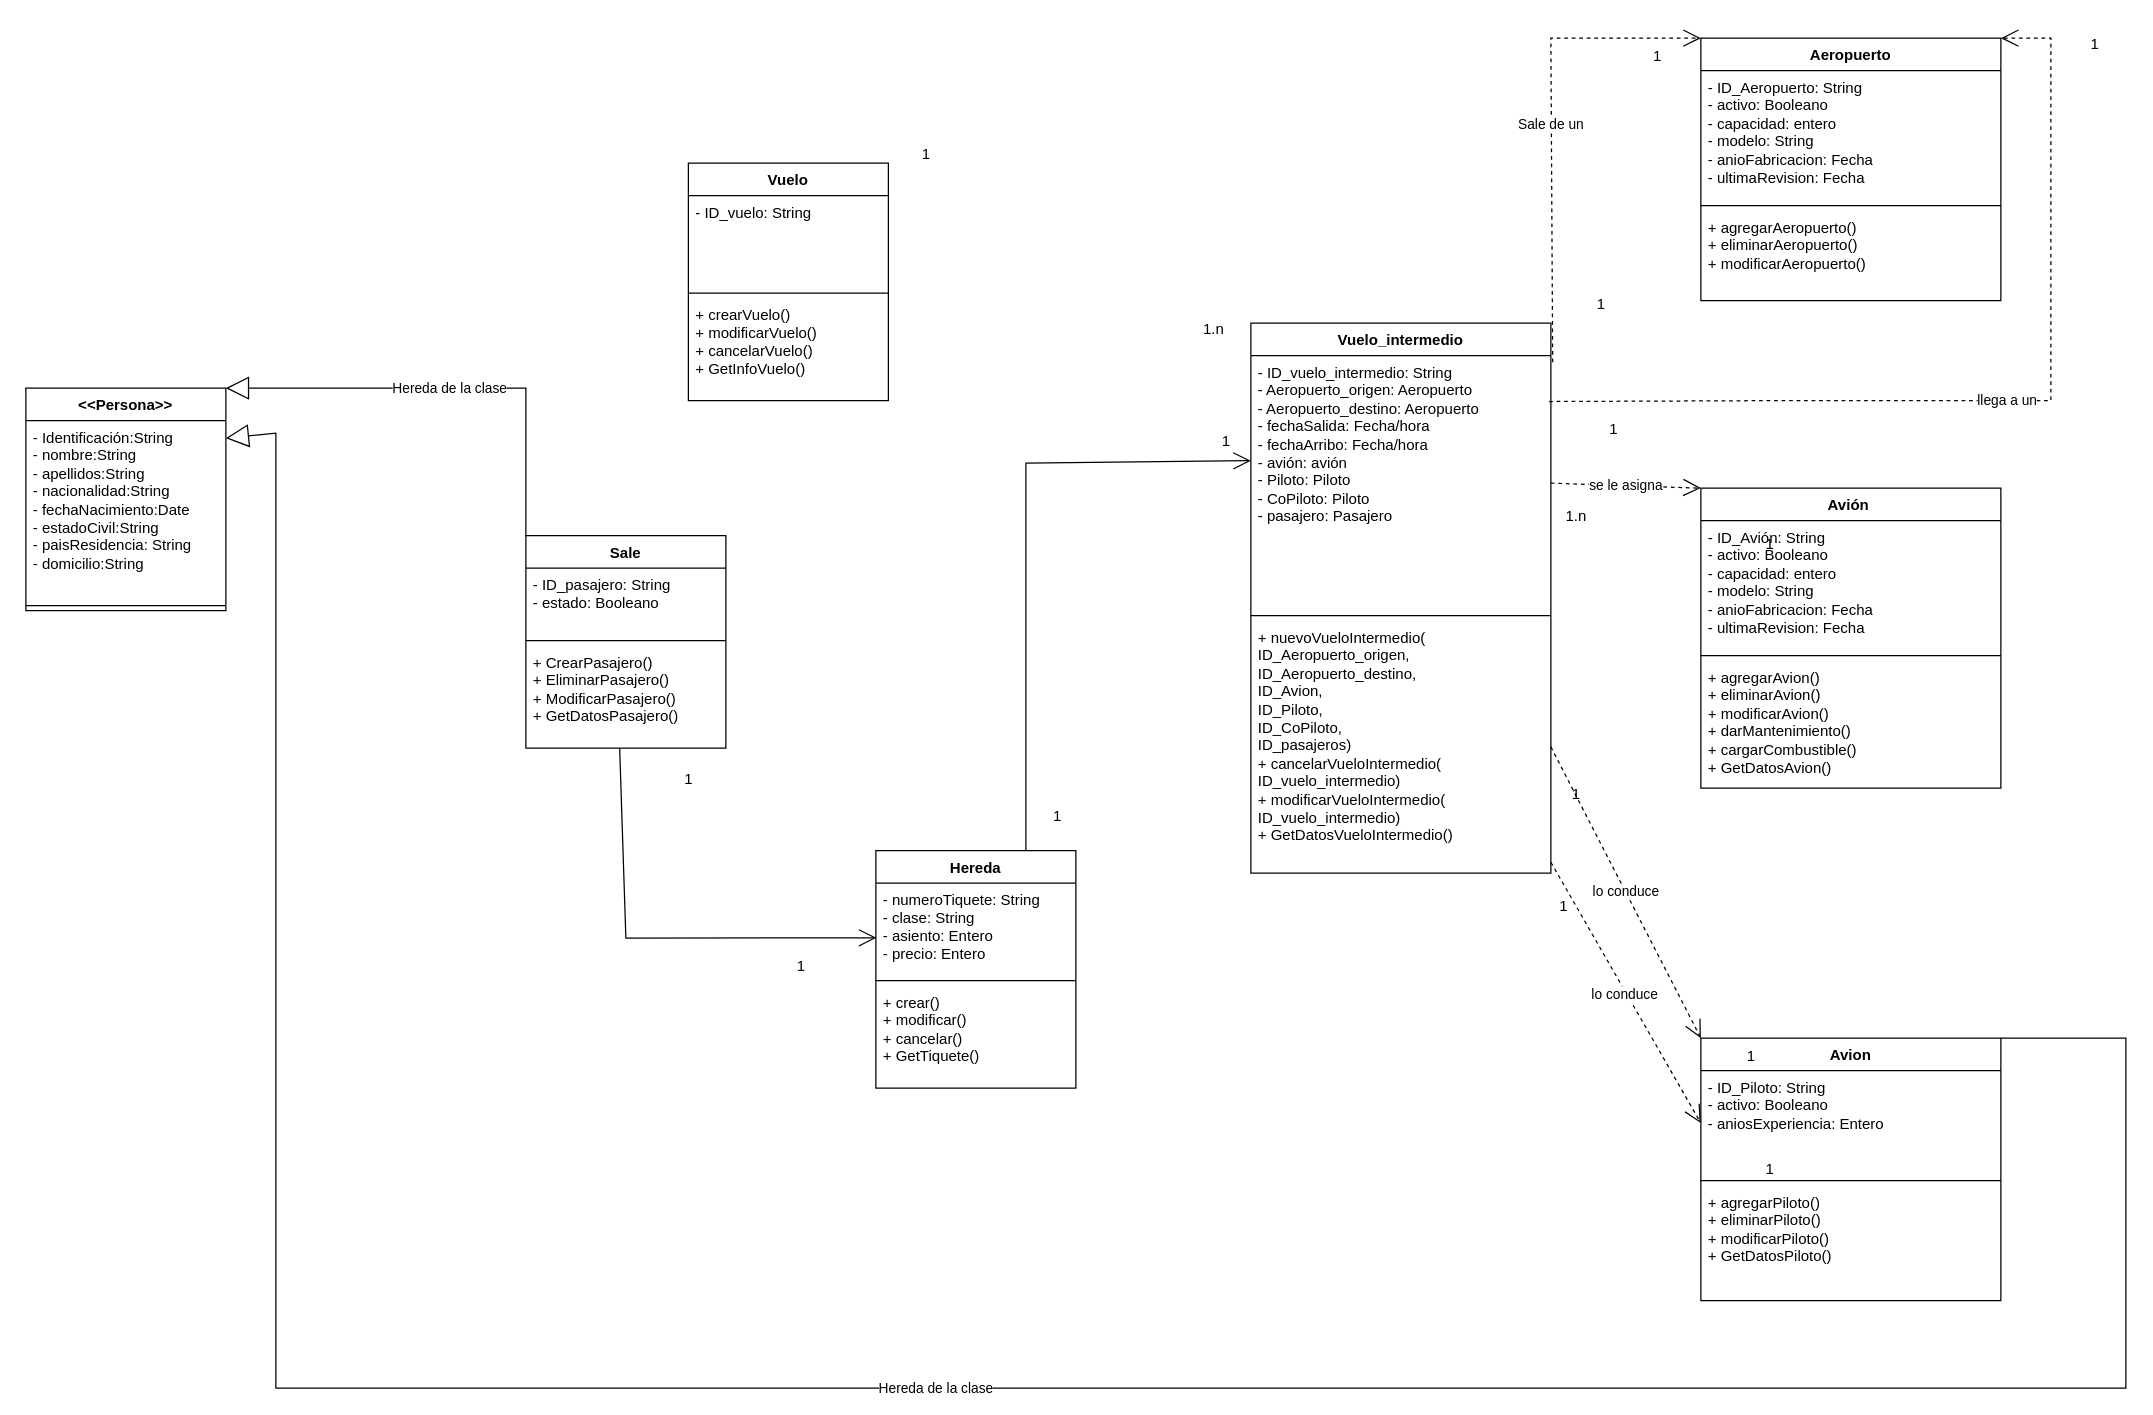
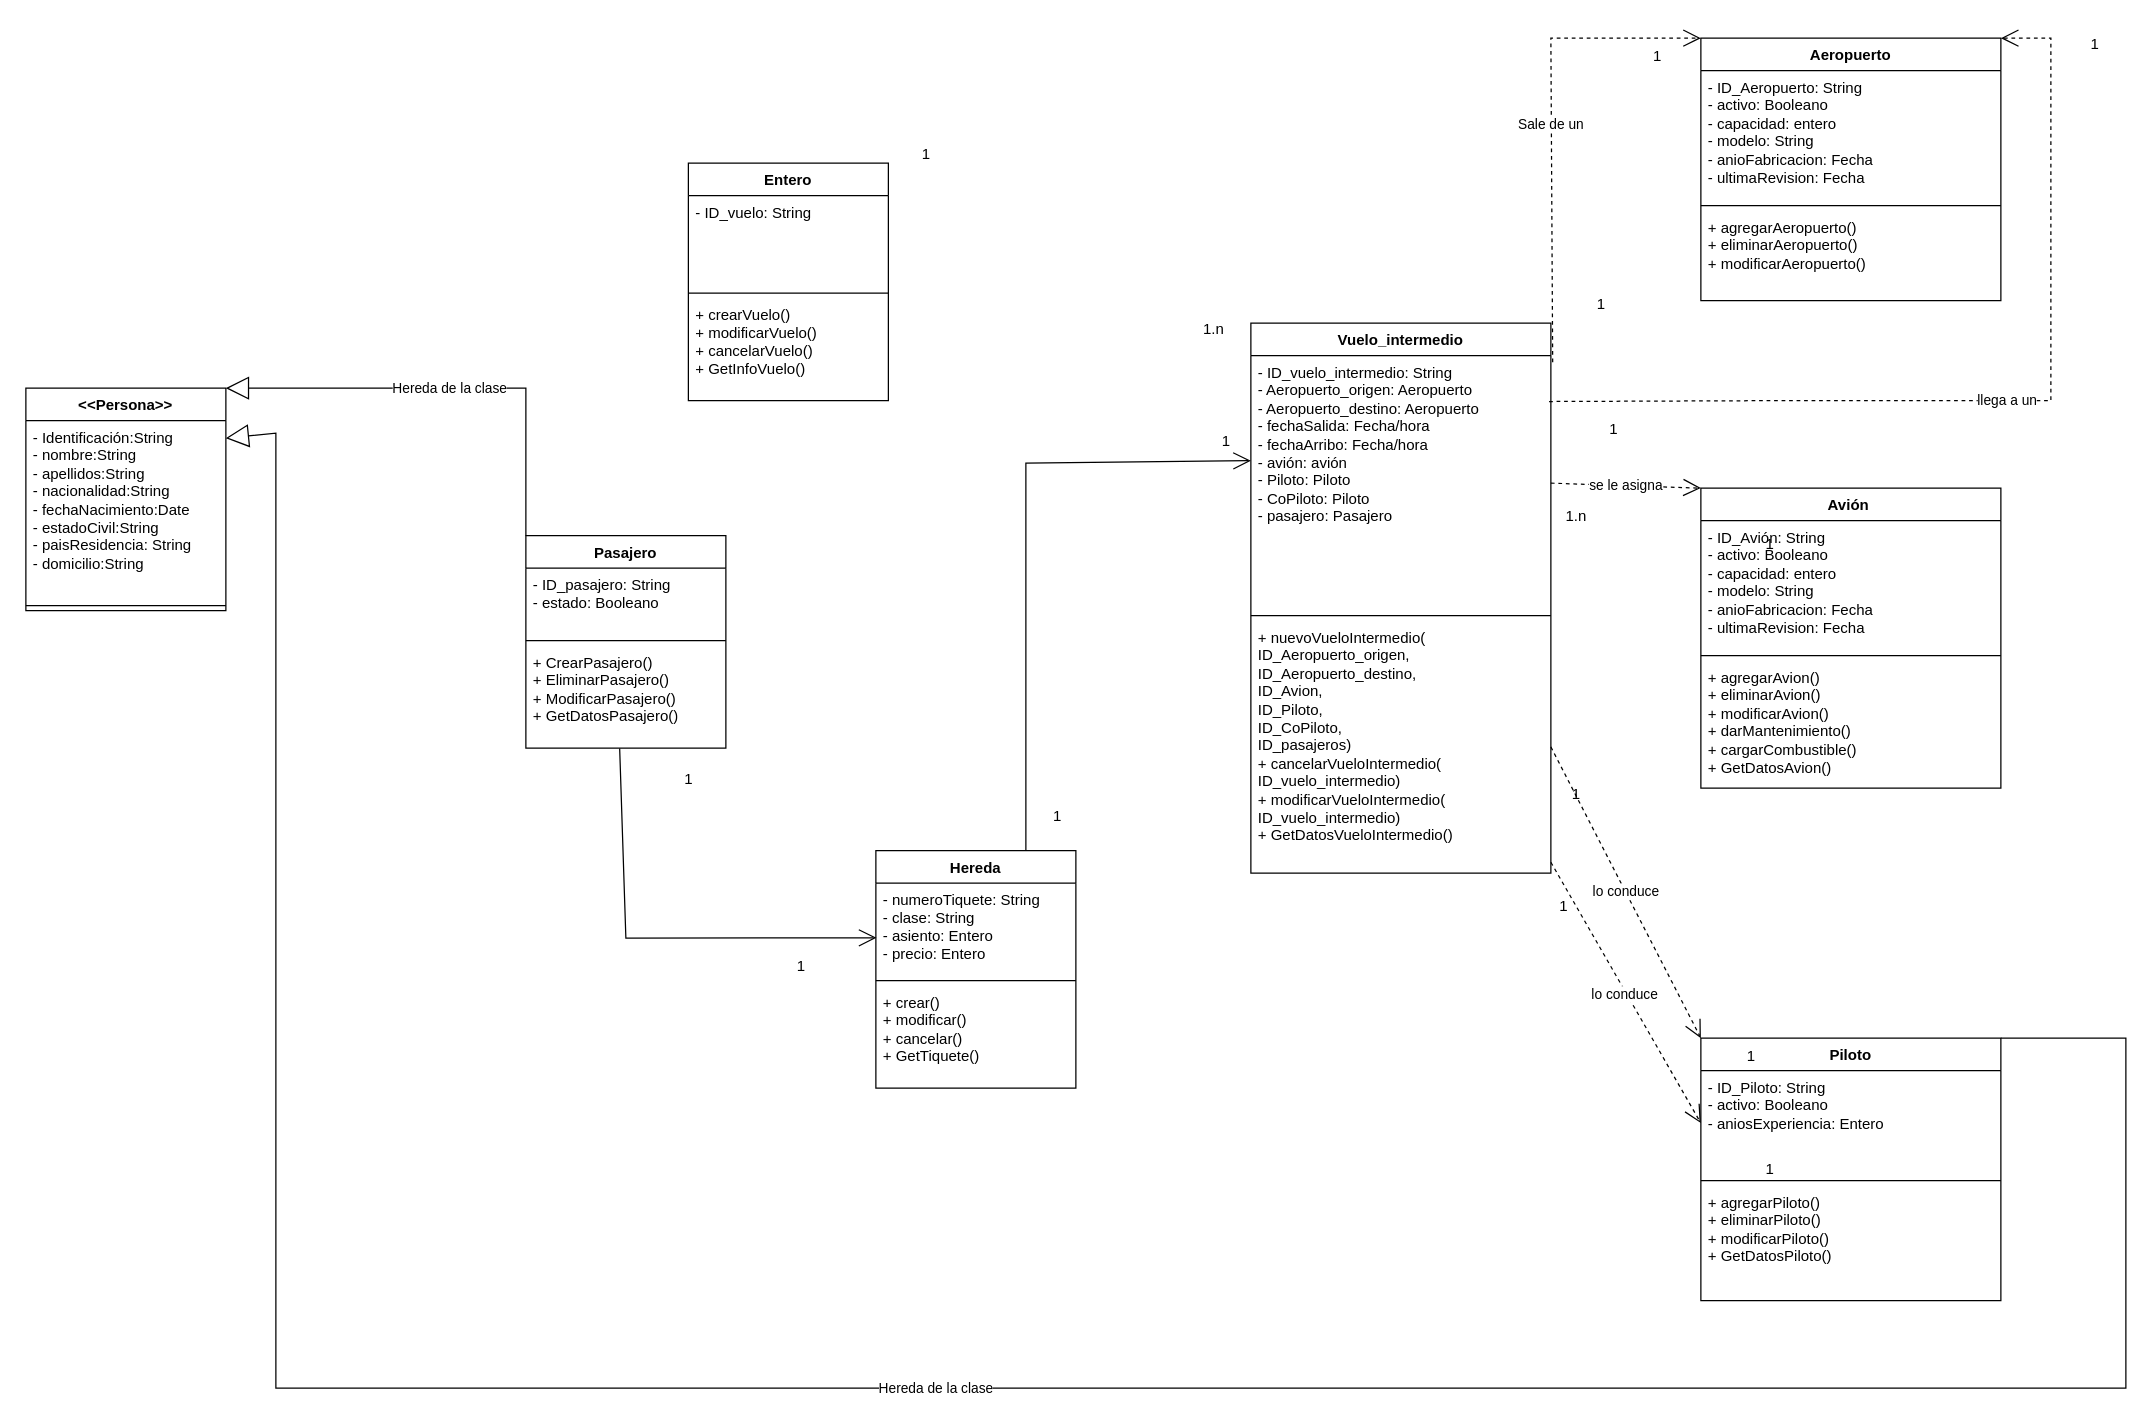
node "Vuelo": label "Vuelo" -> "Entero"
node "Sale": label "Sale" -> "Pasajero"
node "Avion": label "Avion" -> "Piloto"
